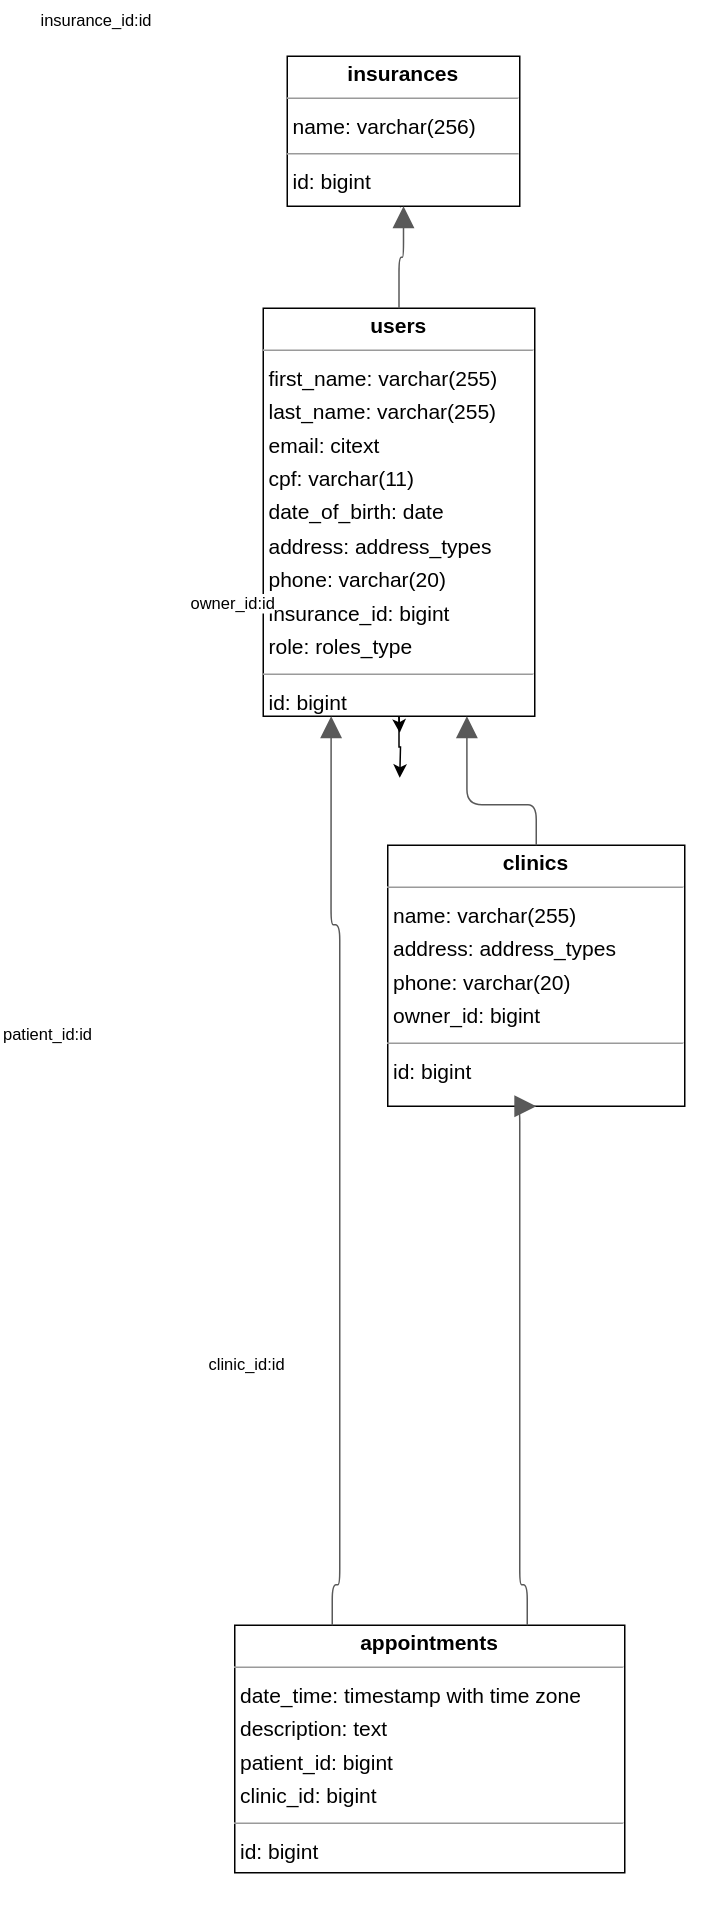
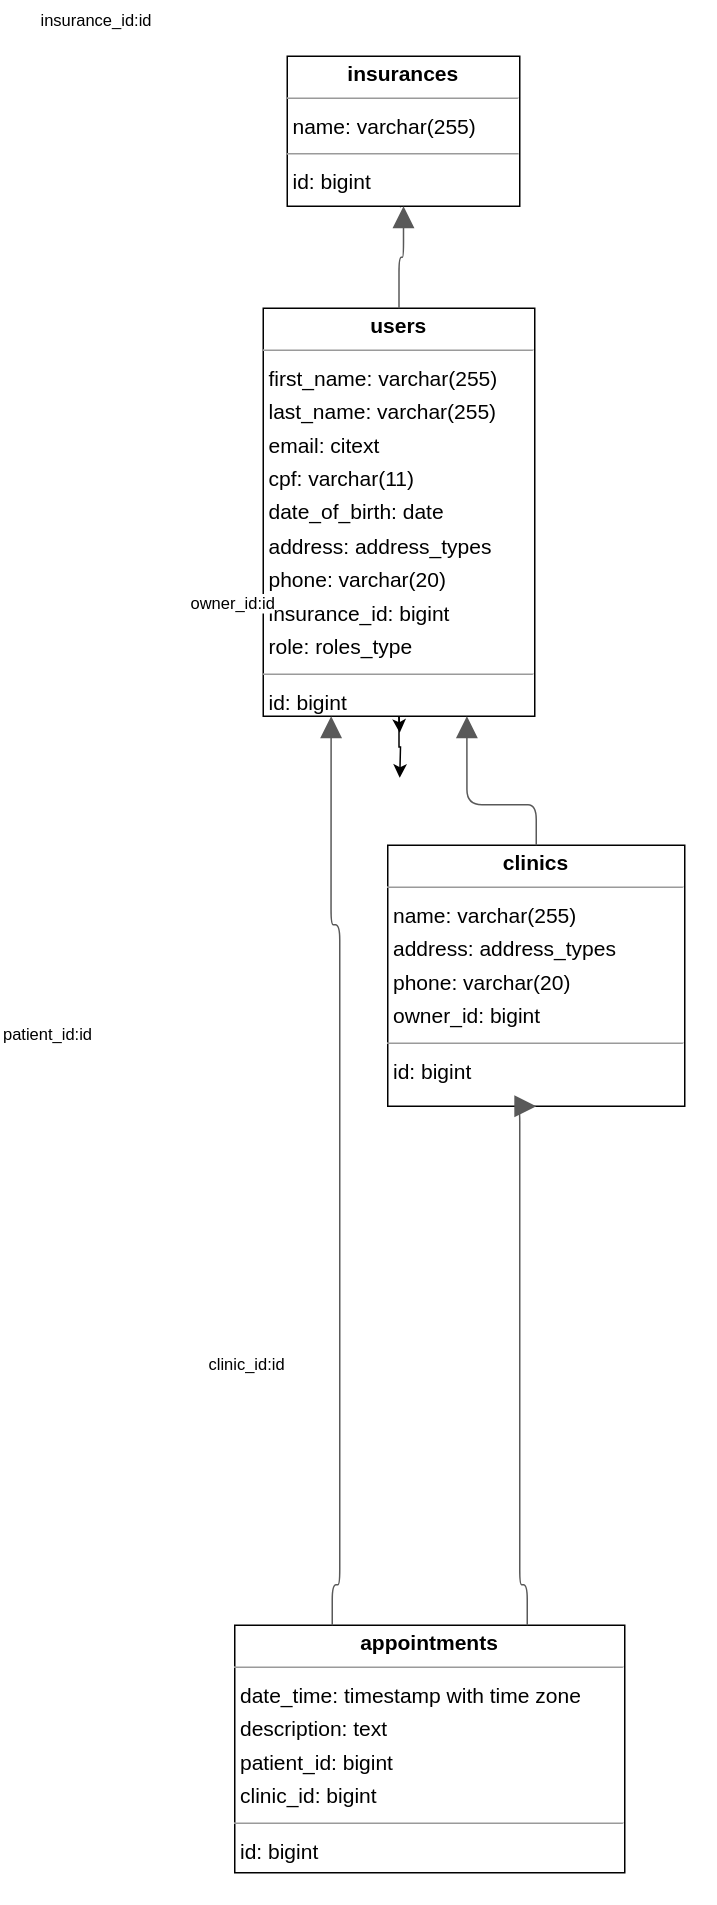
node "insurances name: varchar(256) id: bigint": label "insurances name: varchar(256) id: bigint" -> "insurances name: varchar(255) id: bigint"
